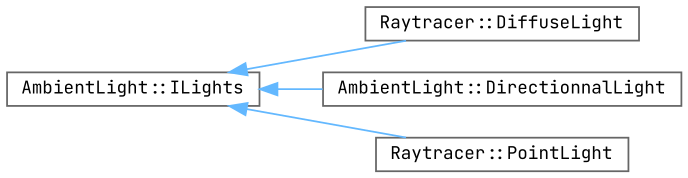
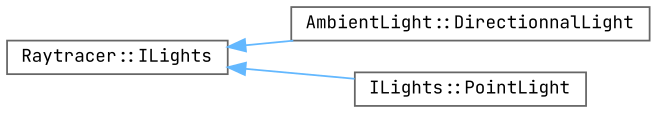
node "Raytracer::DiffuseLight": removed
node "AmbientLight::ILights": label "AmbientLight::ILights" -> "Raytracer::ILights"
node "Raytracer::PointLight": label "Raytracer::PointLight" -> "ILights::PointLight"
